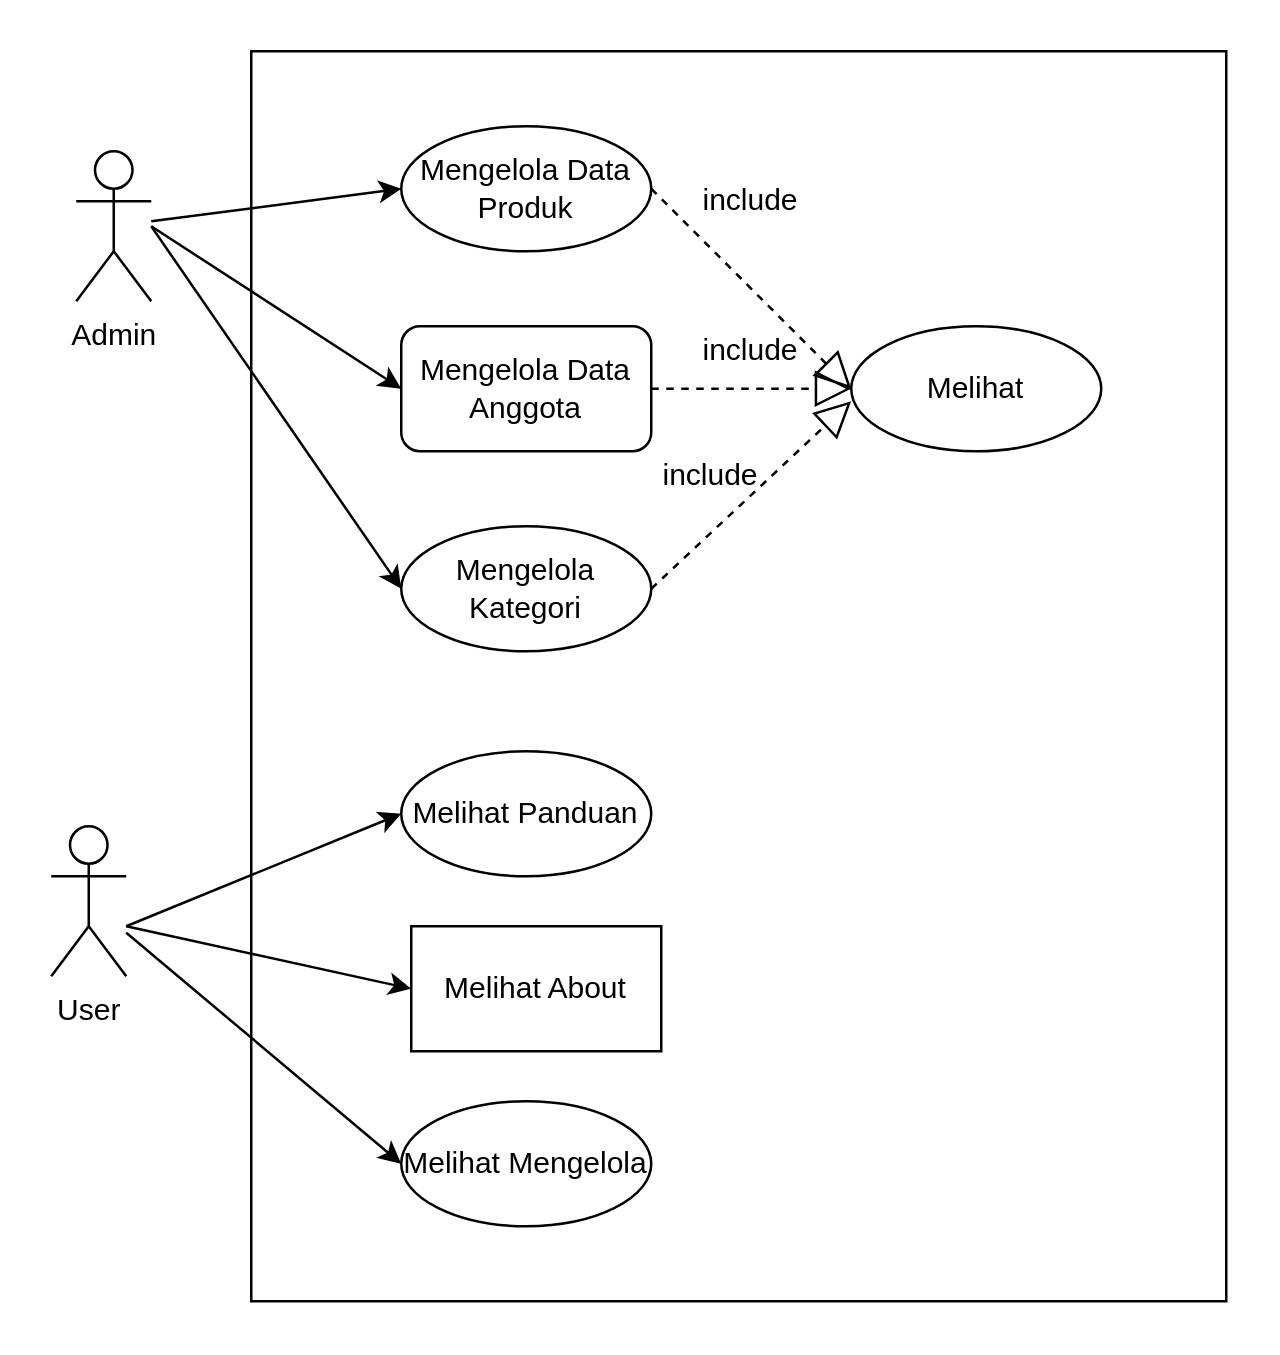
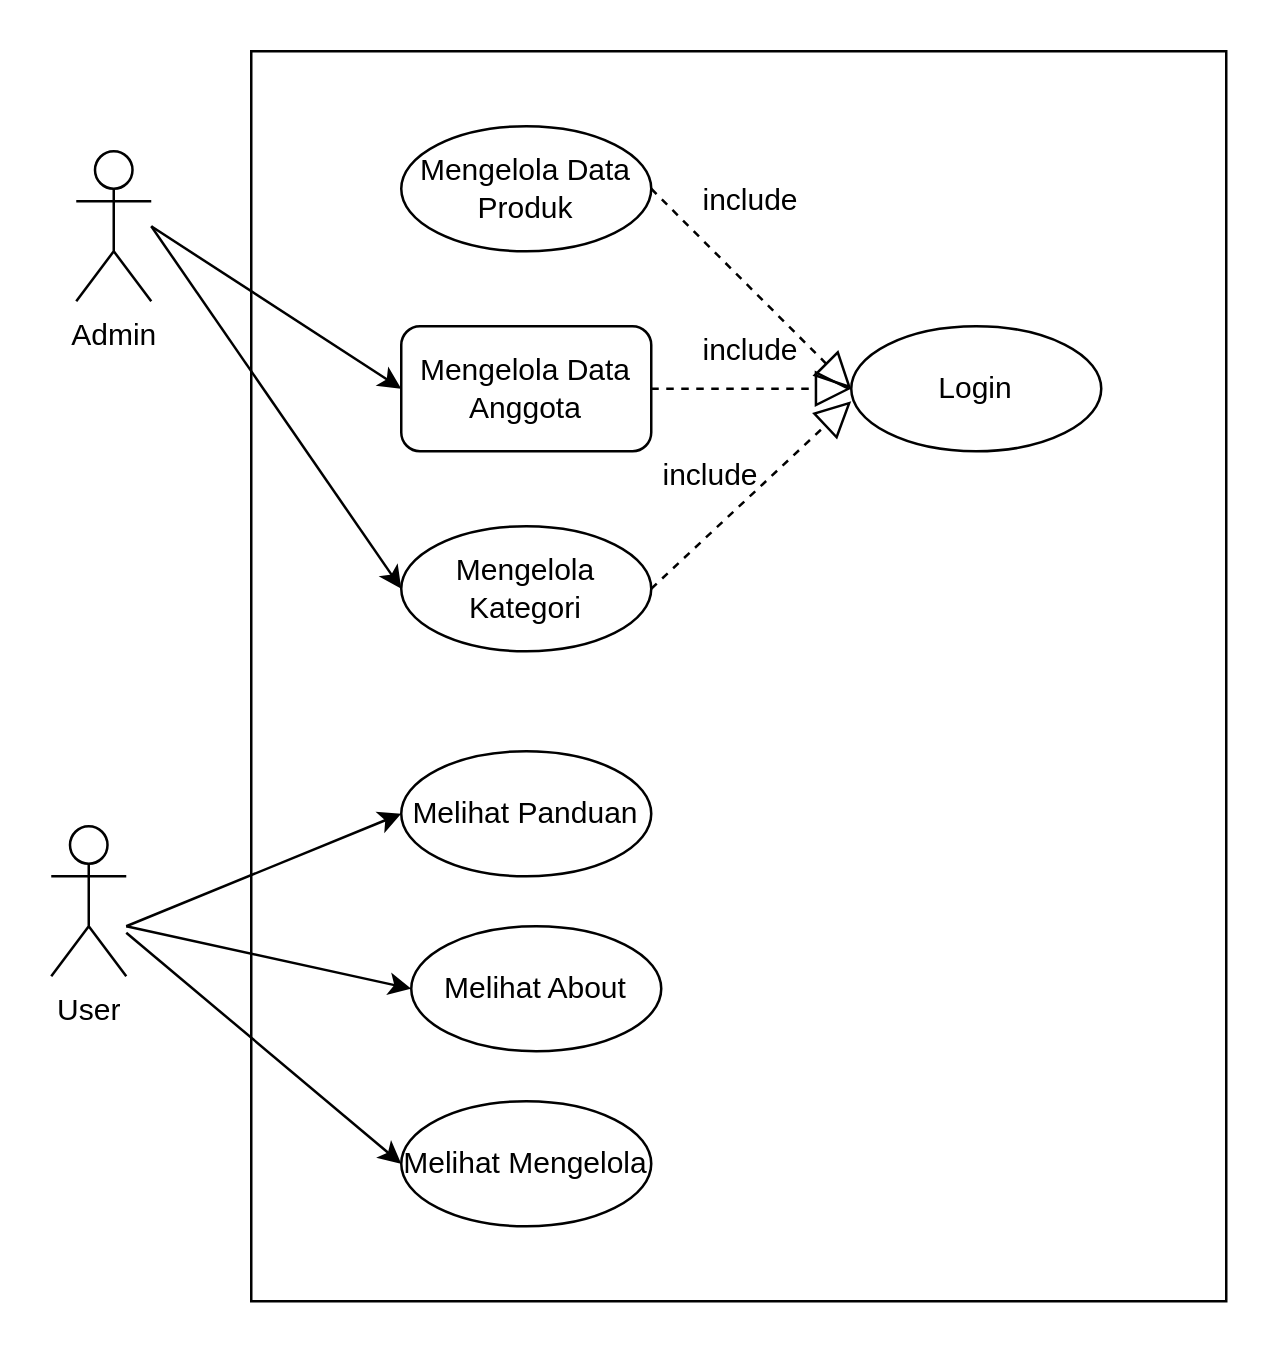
edge "Admin" -> "Mengelola Data Produk": removed
node "Melihat": label "Melihat" -> "Login"
node "Melihat About": shape rectangle -> ellipse
